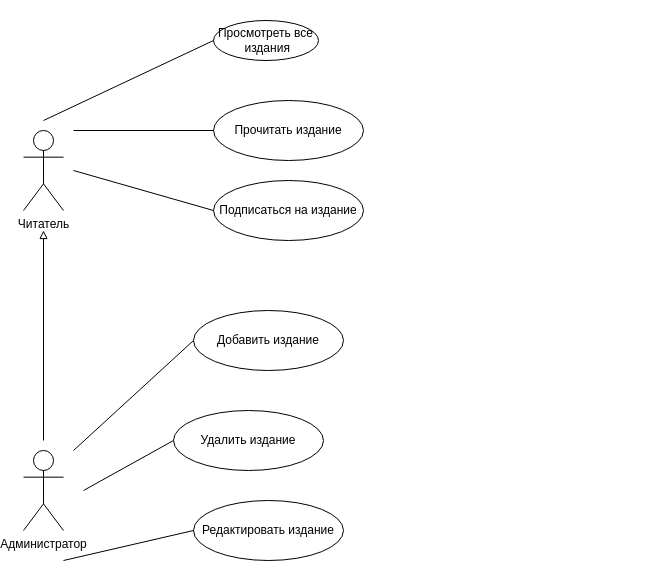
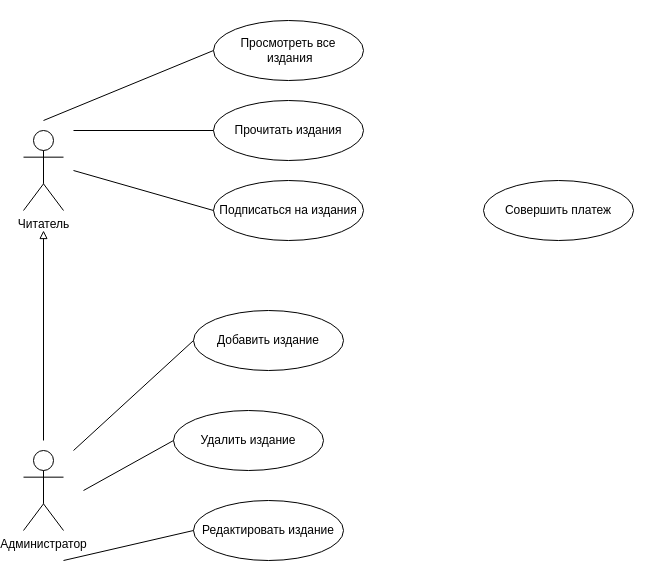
node "Просмотреть все издания": size 105x40 -> 150x60
node "Прочитать издание": label "Прочитать издание" -> "Прочитать издания"
node "Подписаться на издание": label "Подписаться на издание" -> "Подписаться на издания"
node "Совершить платеж": added
